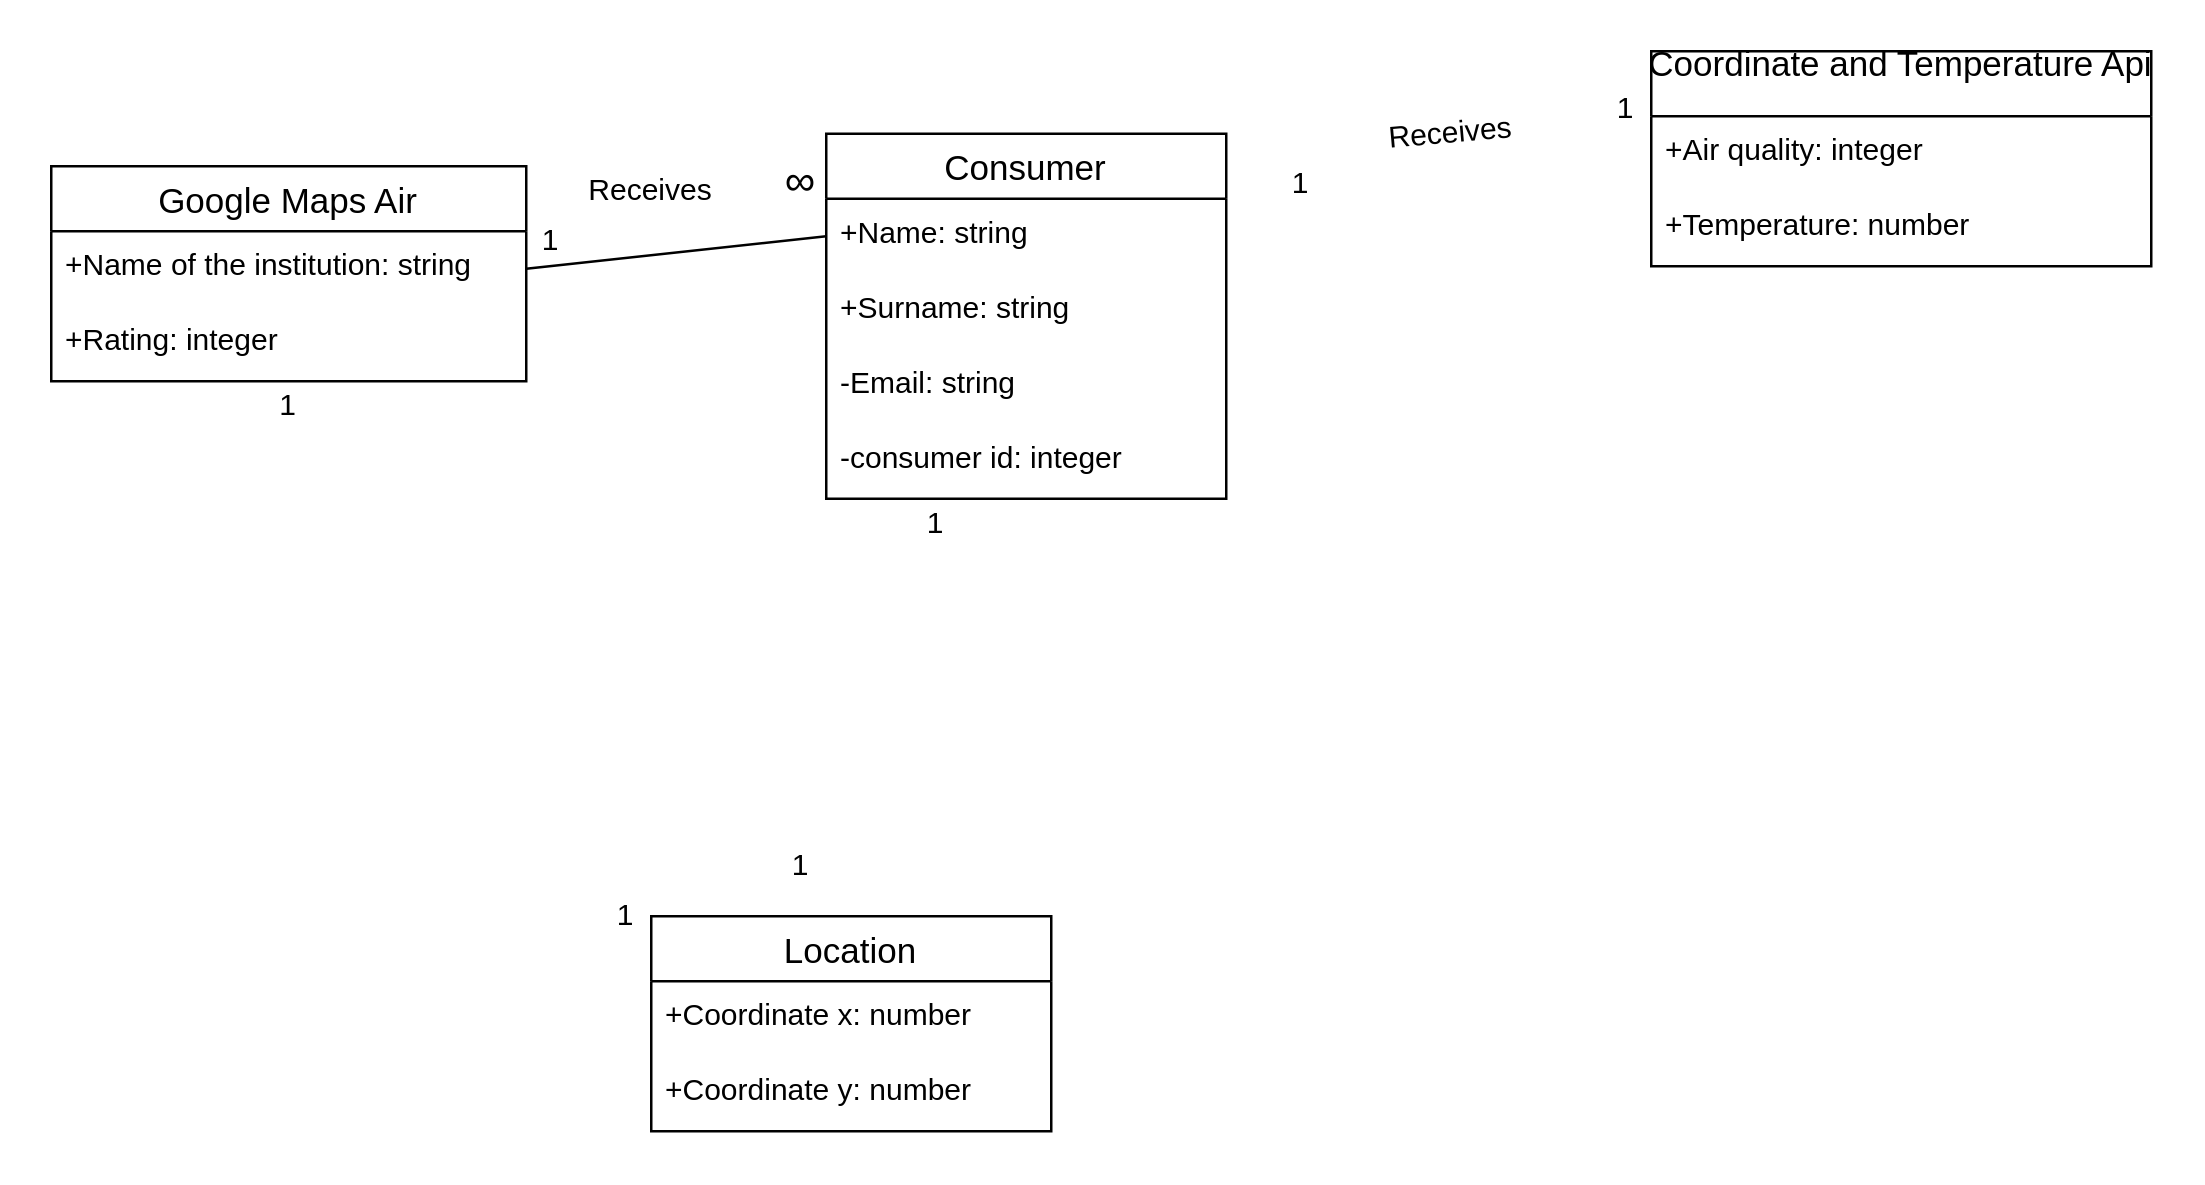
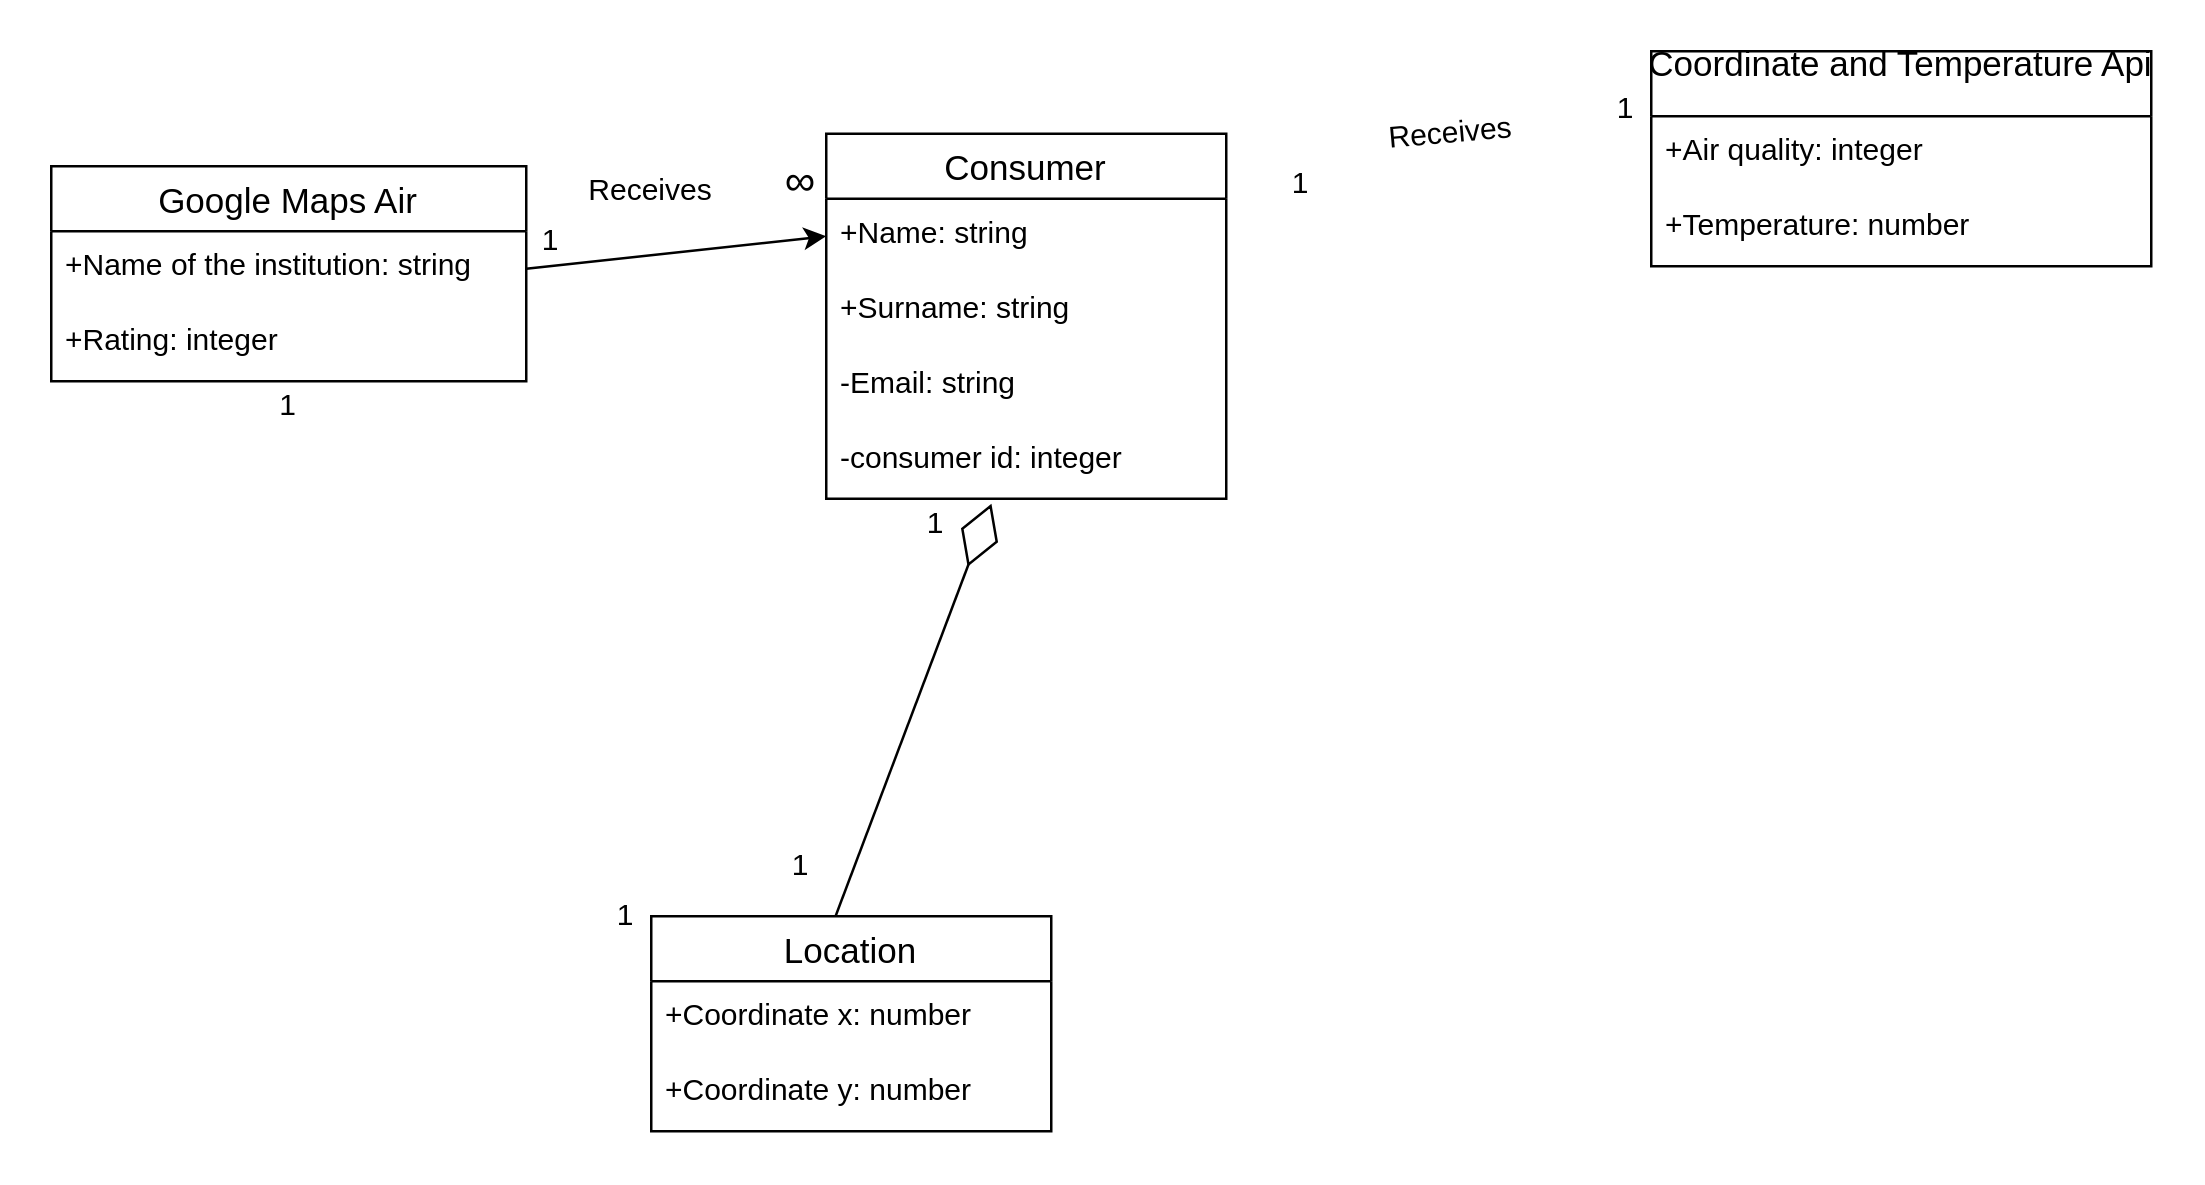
edge "+Name: string" -- "+Name of the institution: string": arrowhead none -> classic
edge "Location" -> "-consumer id: integer": added
